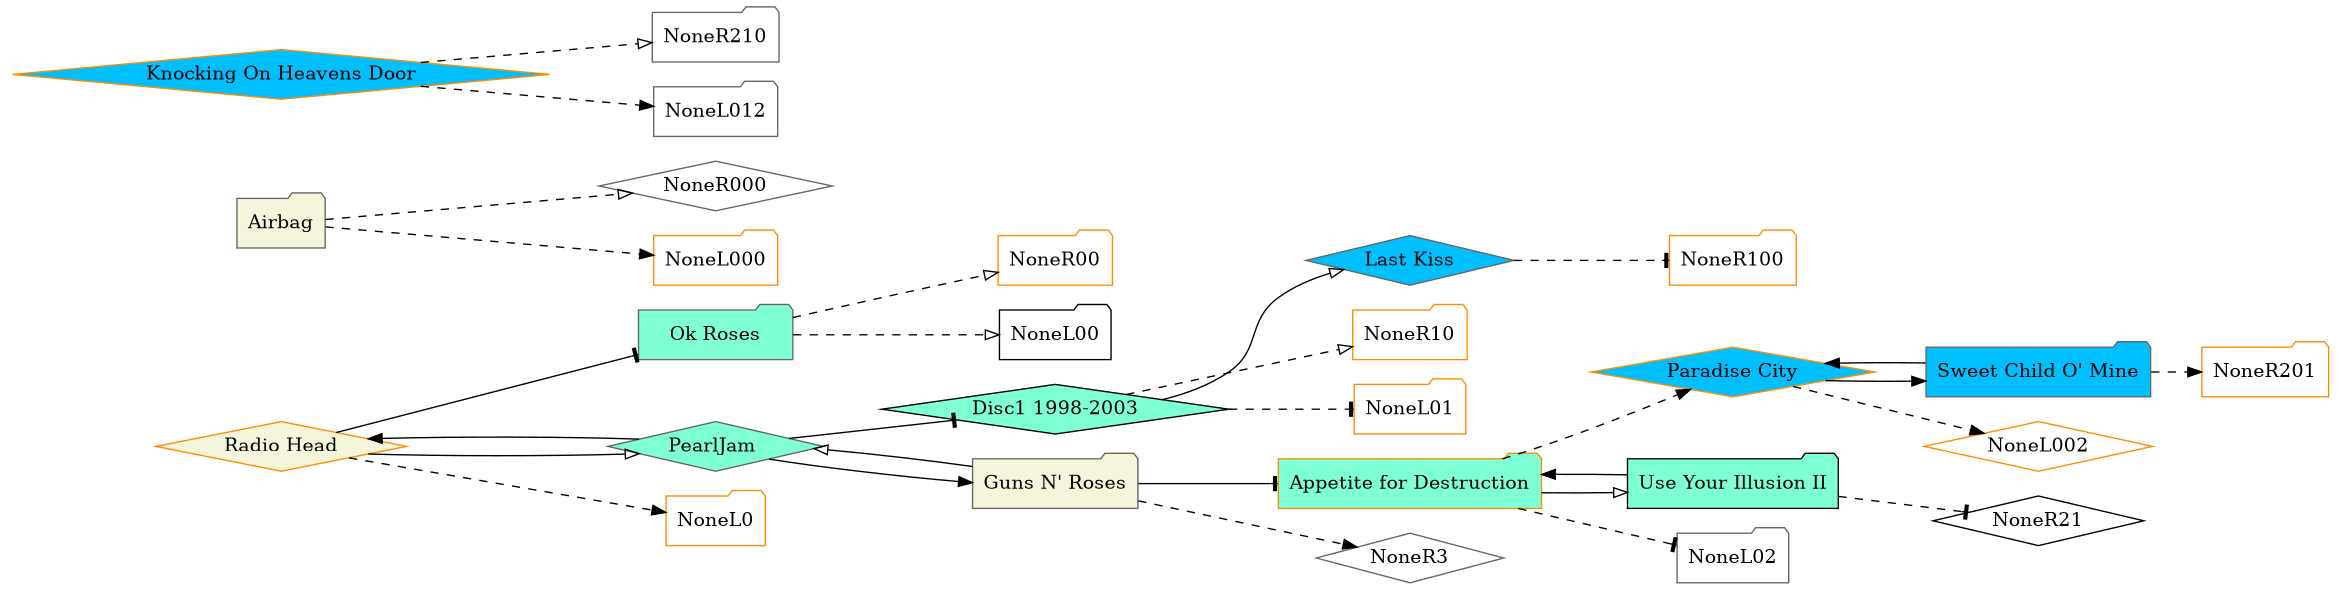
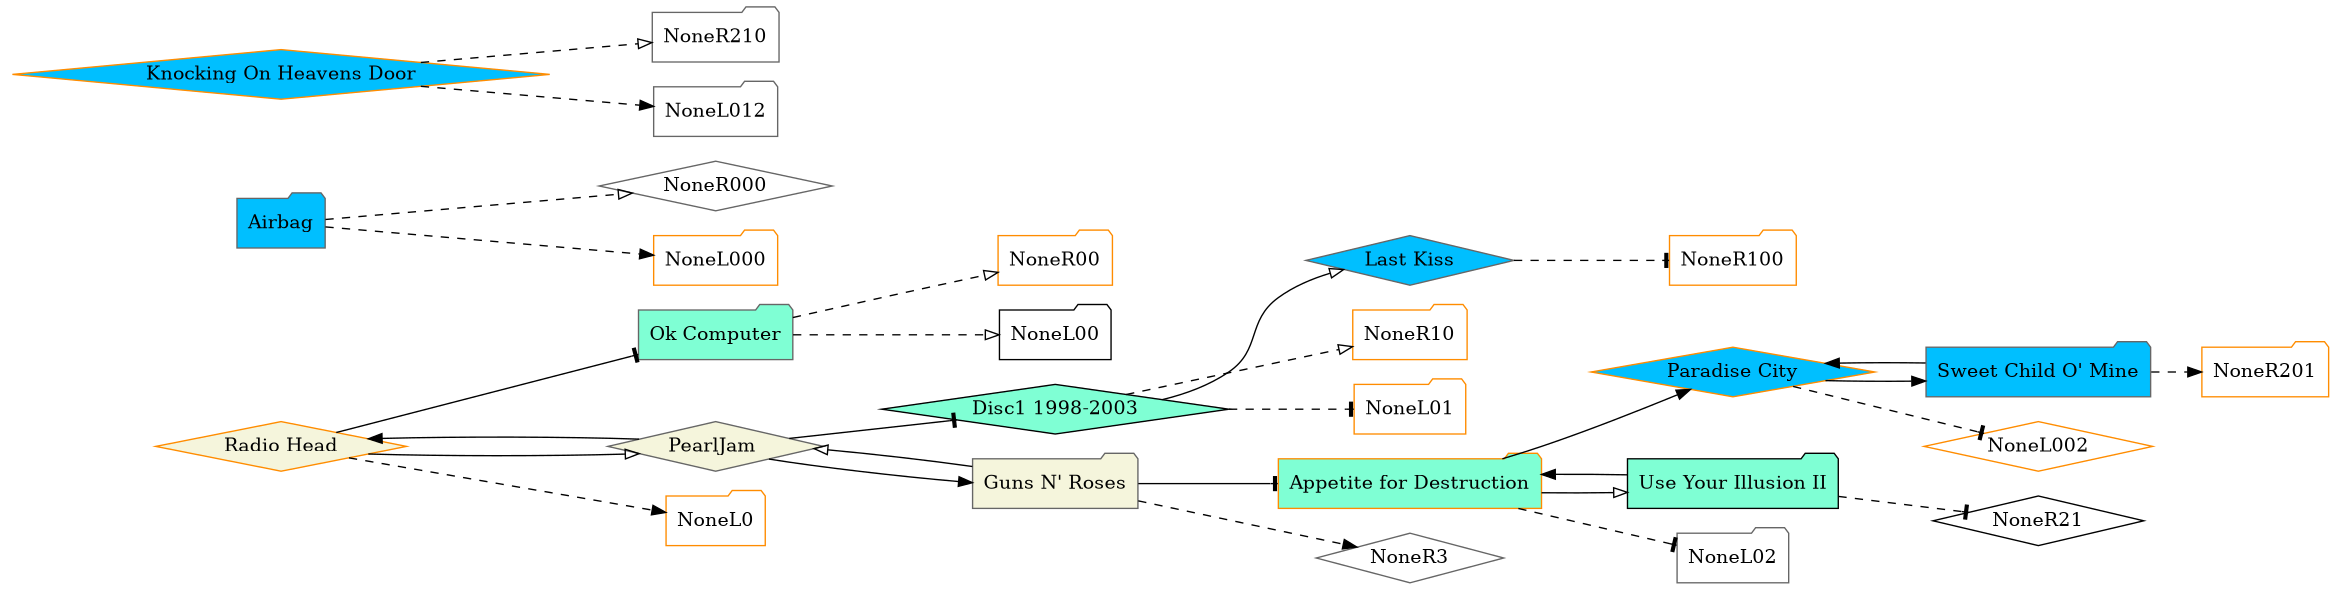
node "Airbag": fillcolor beige -> deepskyblue
node "Ok Roses": label "Ok Roses" -> "Ok Computer"
edge "Paradise City" -> "NoneL002": arrowhead normal -> tee
edge "Appetite for Destruction" -> "Paradise City": style dashed -> solid
node "PearlJam": fillcolor aquamarine -> beige
